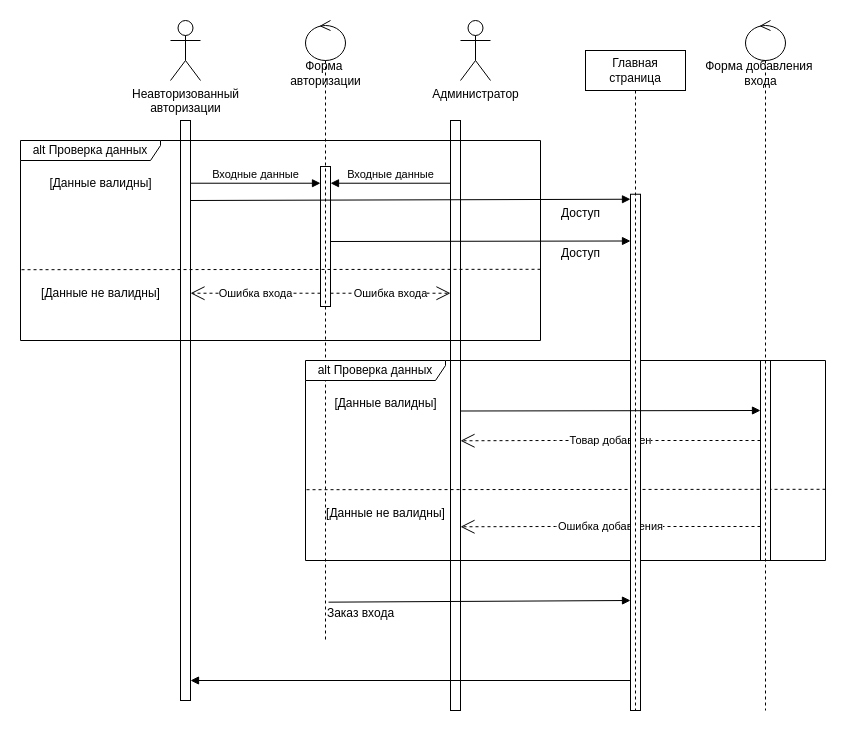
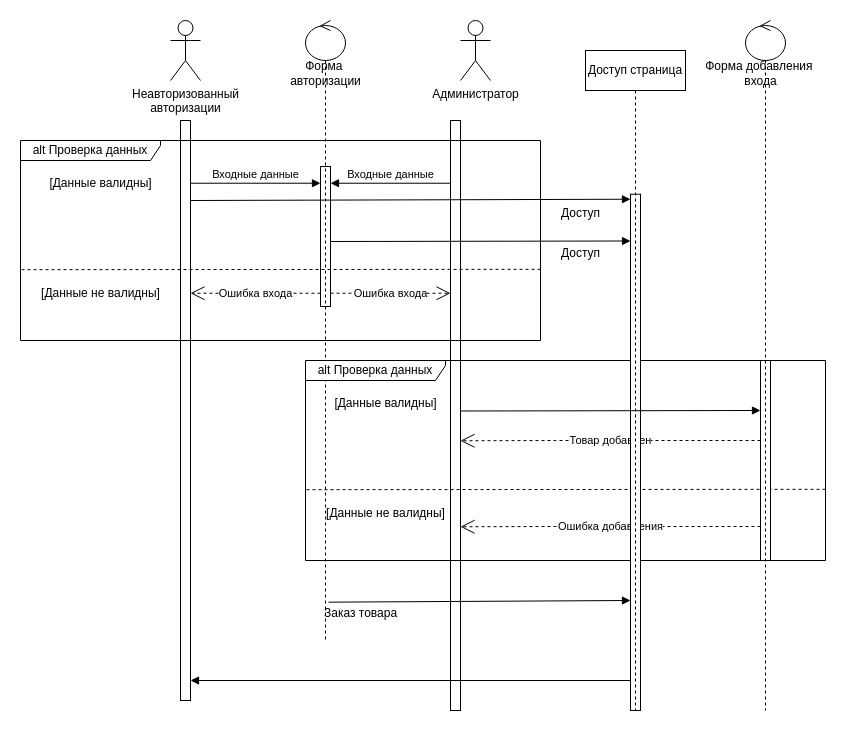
node "Главная страница": label "Главная страница" -> "Доступ страница"
node "Заказ входа": label "Заказ входа" -> "Заказ товара"
